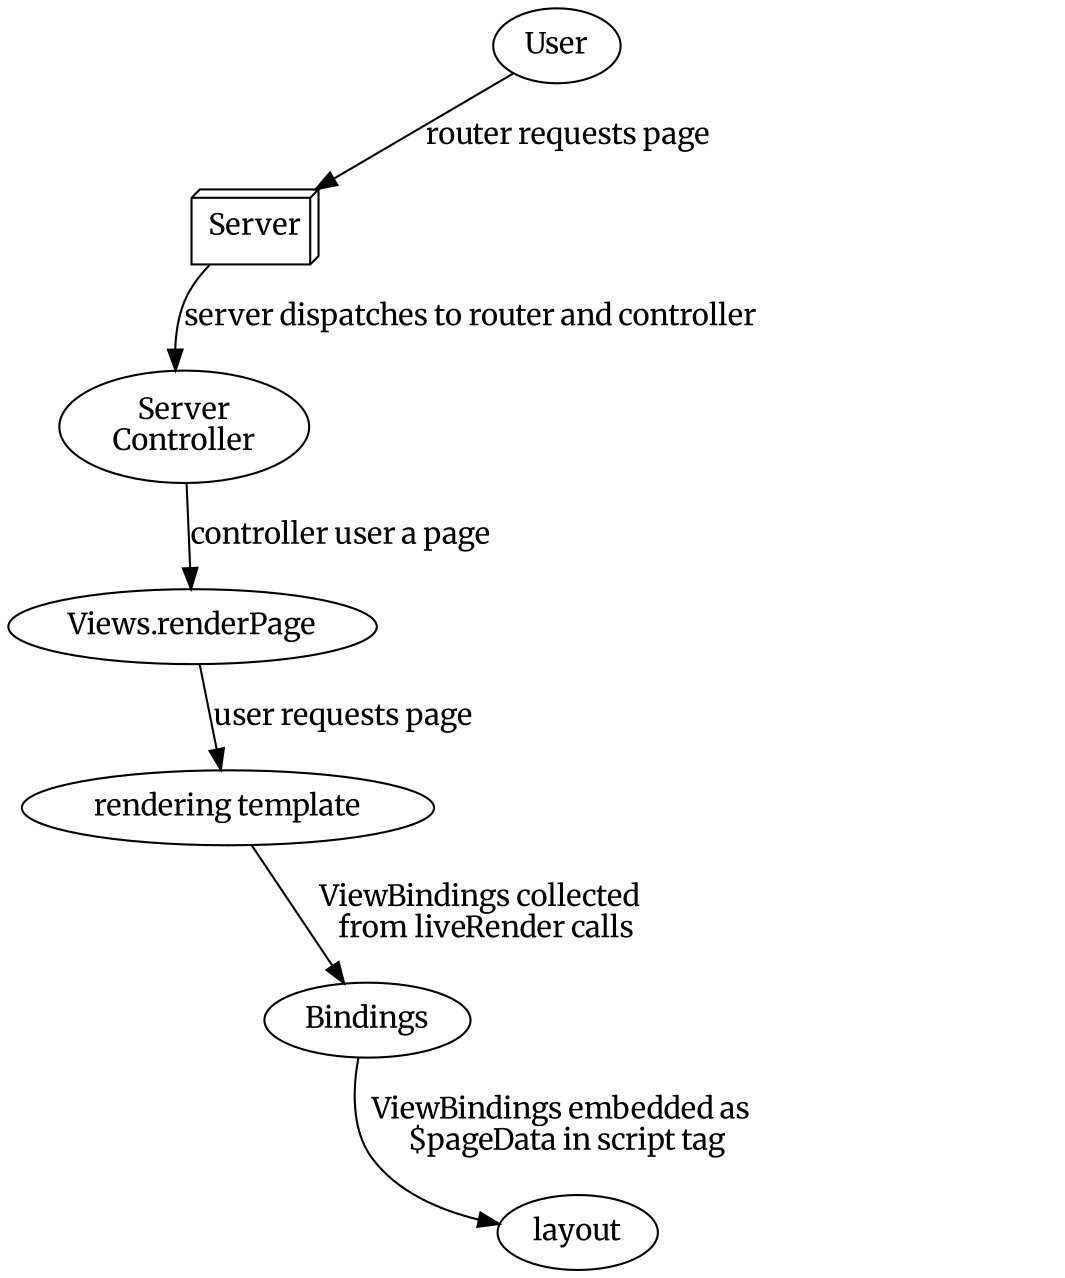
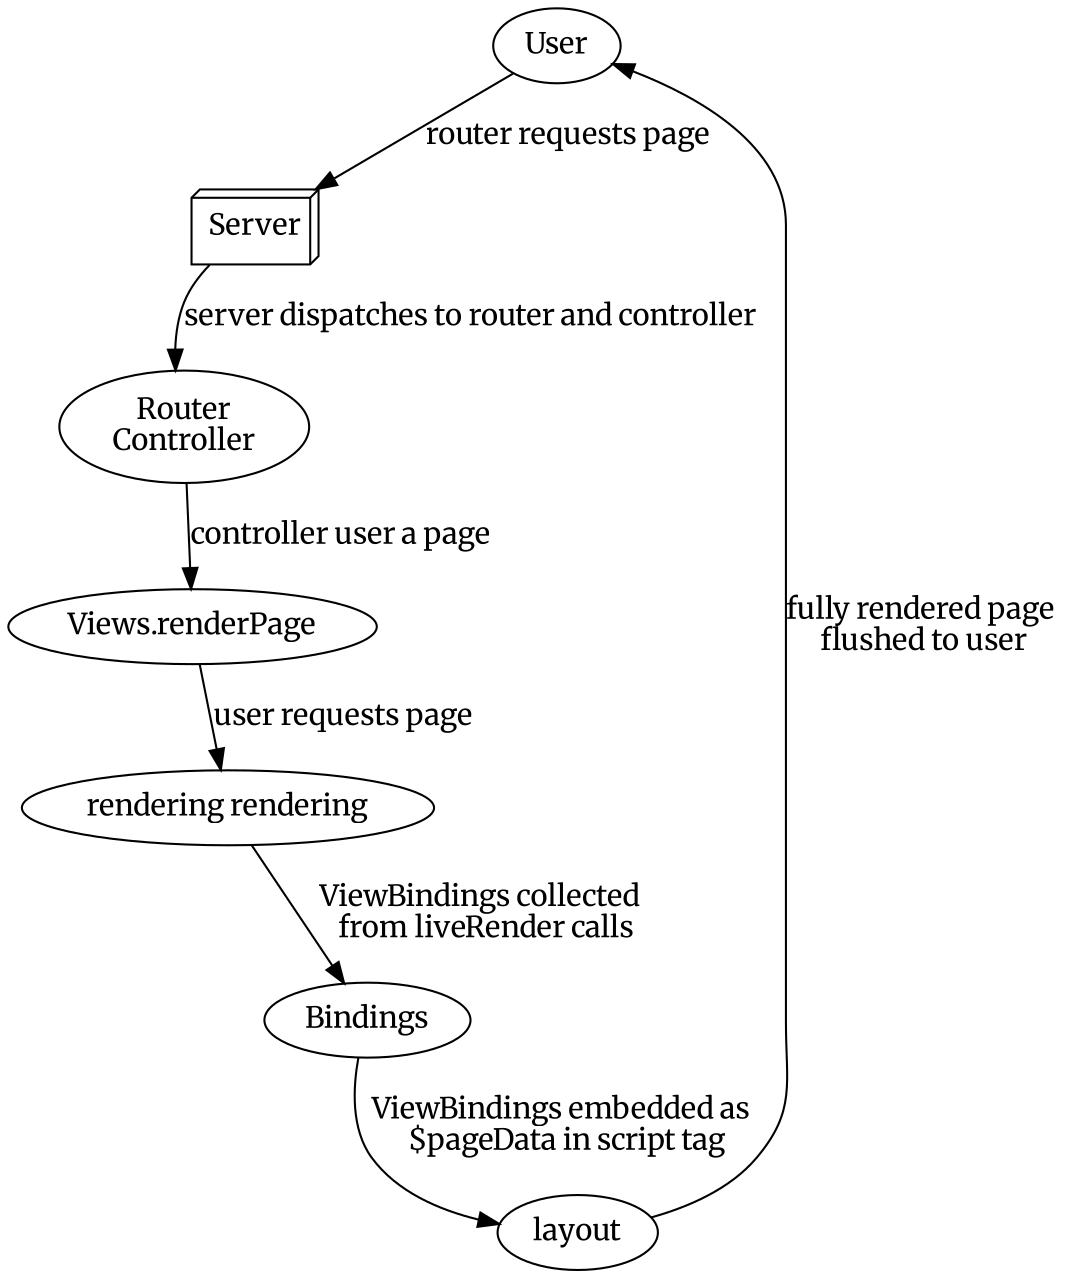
node "Server Controller": label "Server Controller" -> "Router Controller"
edge "layout" -> "User": added, label "fully rendered page flushed to user"
node "rendering template": label "rendering template" -> "rendering rendering"
